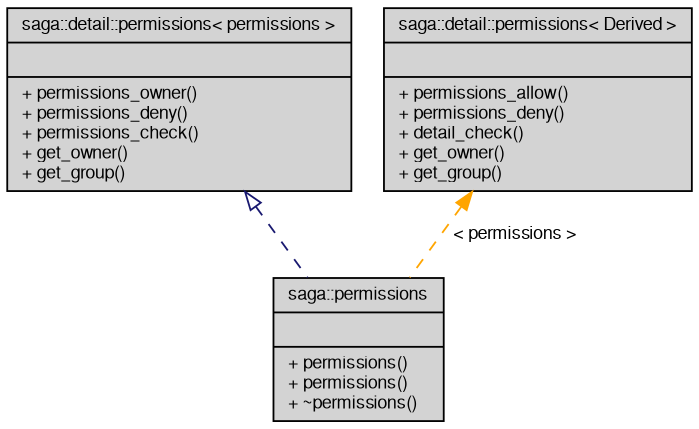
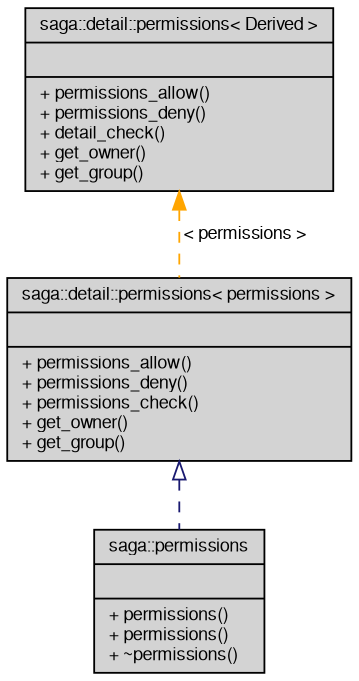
node "saga::detail::permissions< permissions >": text "+ permissions_owner()" -> "+ permissions_allow()"
edge "saga::permissions" -> "saga::detail::permissions< Derived >": now "saga::detail::permissions< permissions >" -> "saga::detail::permissions< Derived >"
